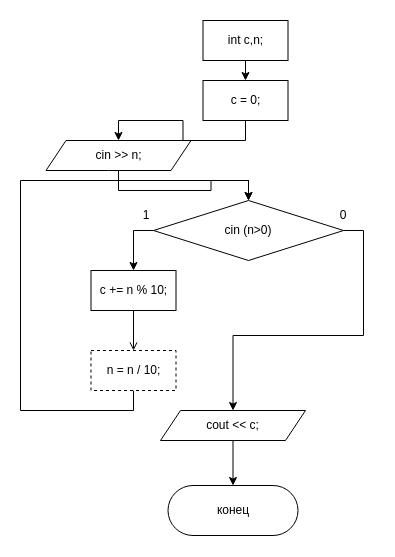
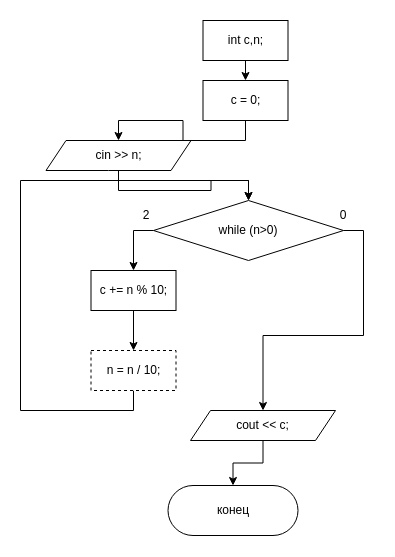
node "1": label "1" -> "2"
node "cin (n>0)": label "cin (n>0)" -> "while (n>0)"
edge "c += n % 10;" -> "n = n / 10;": arrowhead open -> classic
node "cout << c;": moved (233, 426) -> (263, 426)
